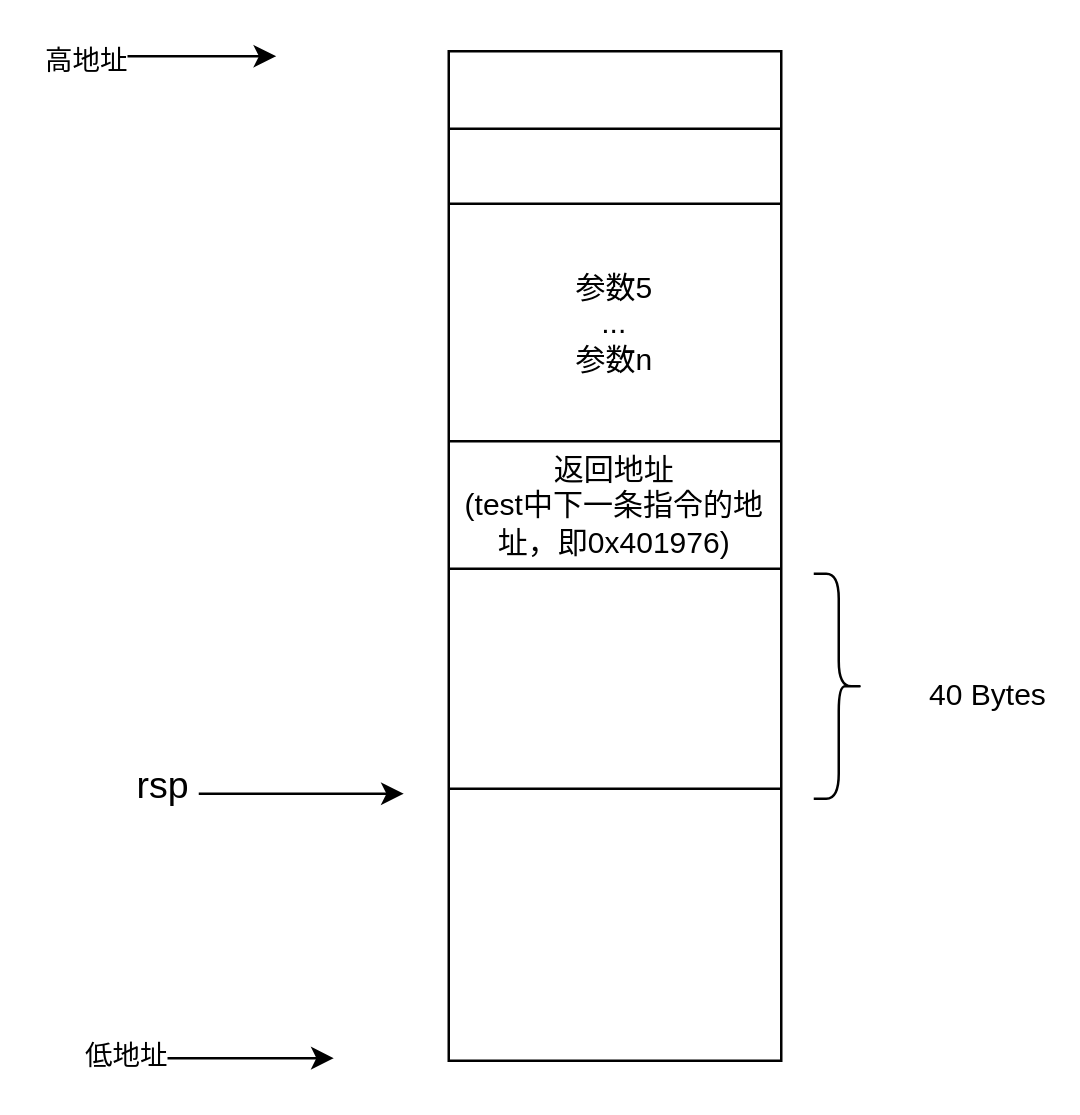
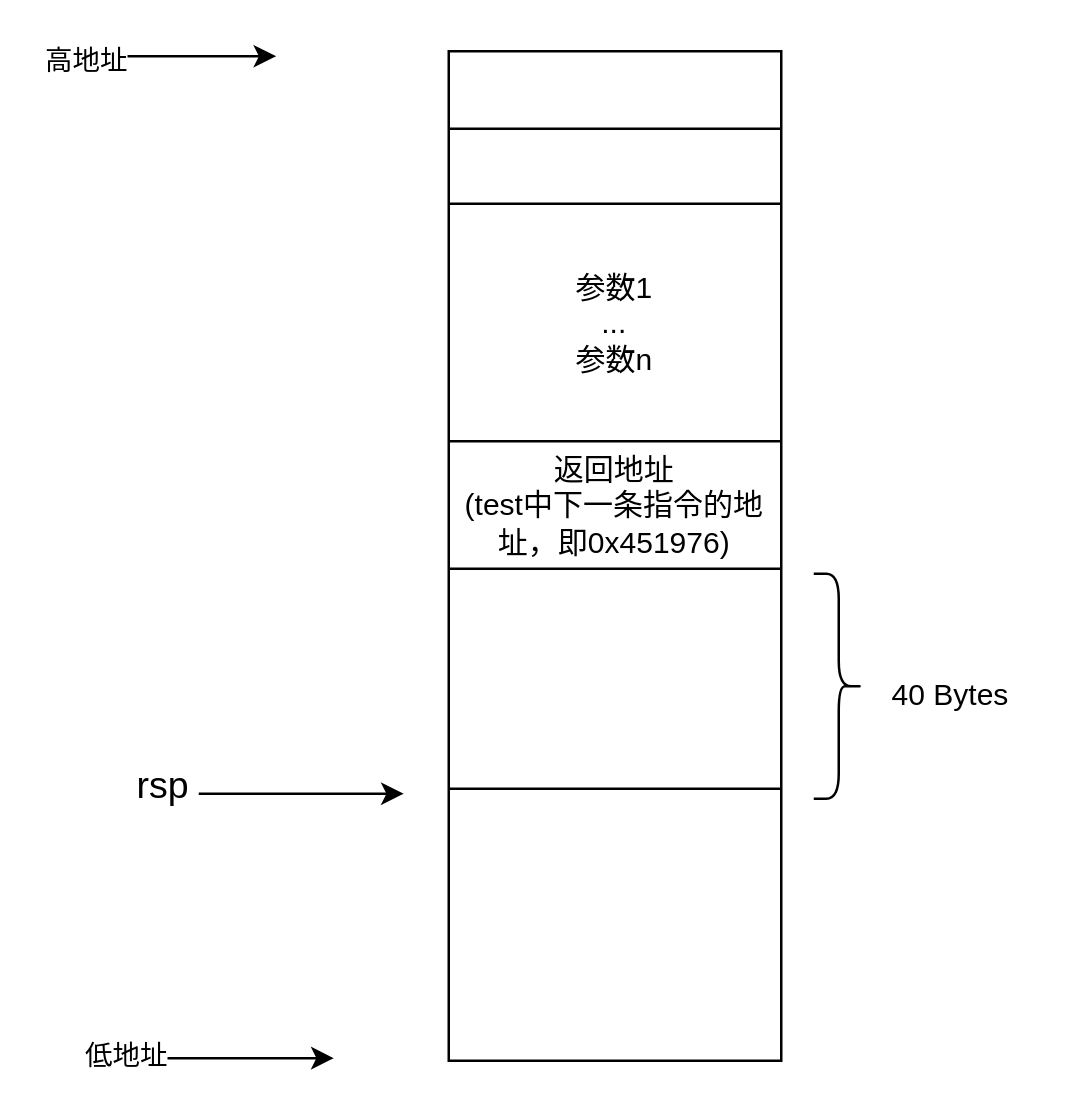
node "参数5 ... 参数n": label "参数5 ... 参数n" -> "参数1 ... 参数n"
node "返回地址 (test中下一条指令的地址，即0x401976)": label "返回地址 (test中下一条指令的地址，即0x401976)" -> "返回地址 (test中下一条指令的地址，即0x451976)"
node "40 Bytes": moved (989, 695) -> (951, 695)
